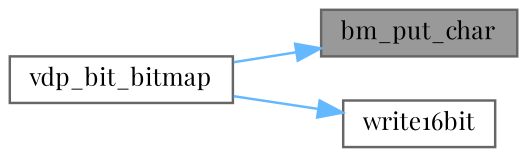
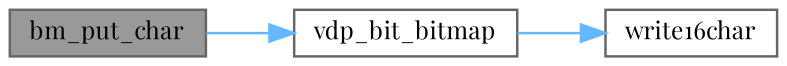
edge "vdp_bit_bitmap" -> "bm_put_char": reversed
node "write16bit": label "write16bit" -> "write16char"
